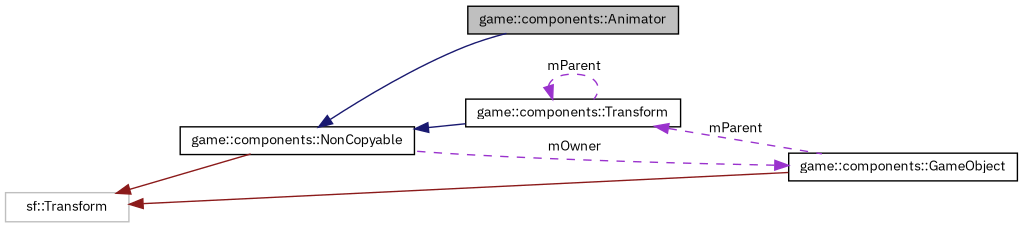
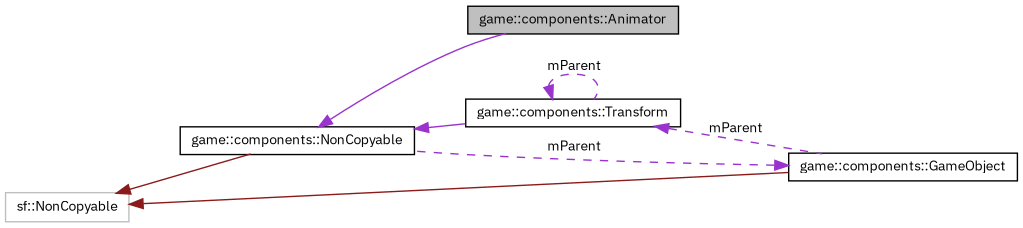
edge "game::components::Animator" -> "game::components::NonCopyable": color midnightblue -> darkorchid3
edge "game::components::Transform" -> "game::components::NonCopyable": color midnightblue -> darkorchid3
edge "game::components::NonCopyable" -> "game::components::GameObject": label " mOwner" -> " mParent"
node "sf::Transform": label "sf::Transform" -> "sf::NonCopyable"
